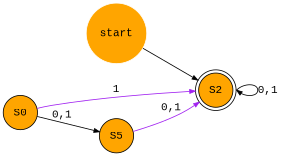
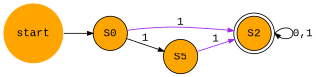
edge "start" -> "S2": now "start" -> "S0"
edge "S5" -> "S2": label "0,1" -> "1"
edge "S0" -> "S5": label "0,1" -> "1"
